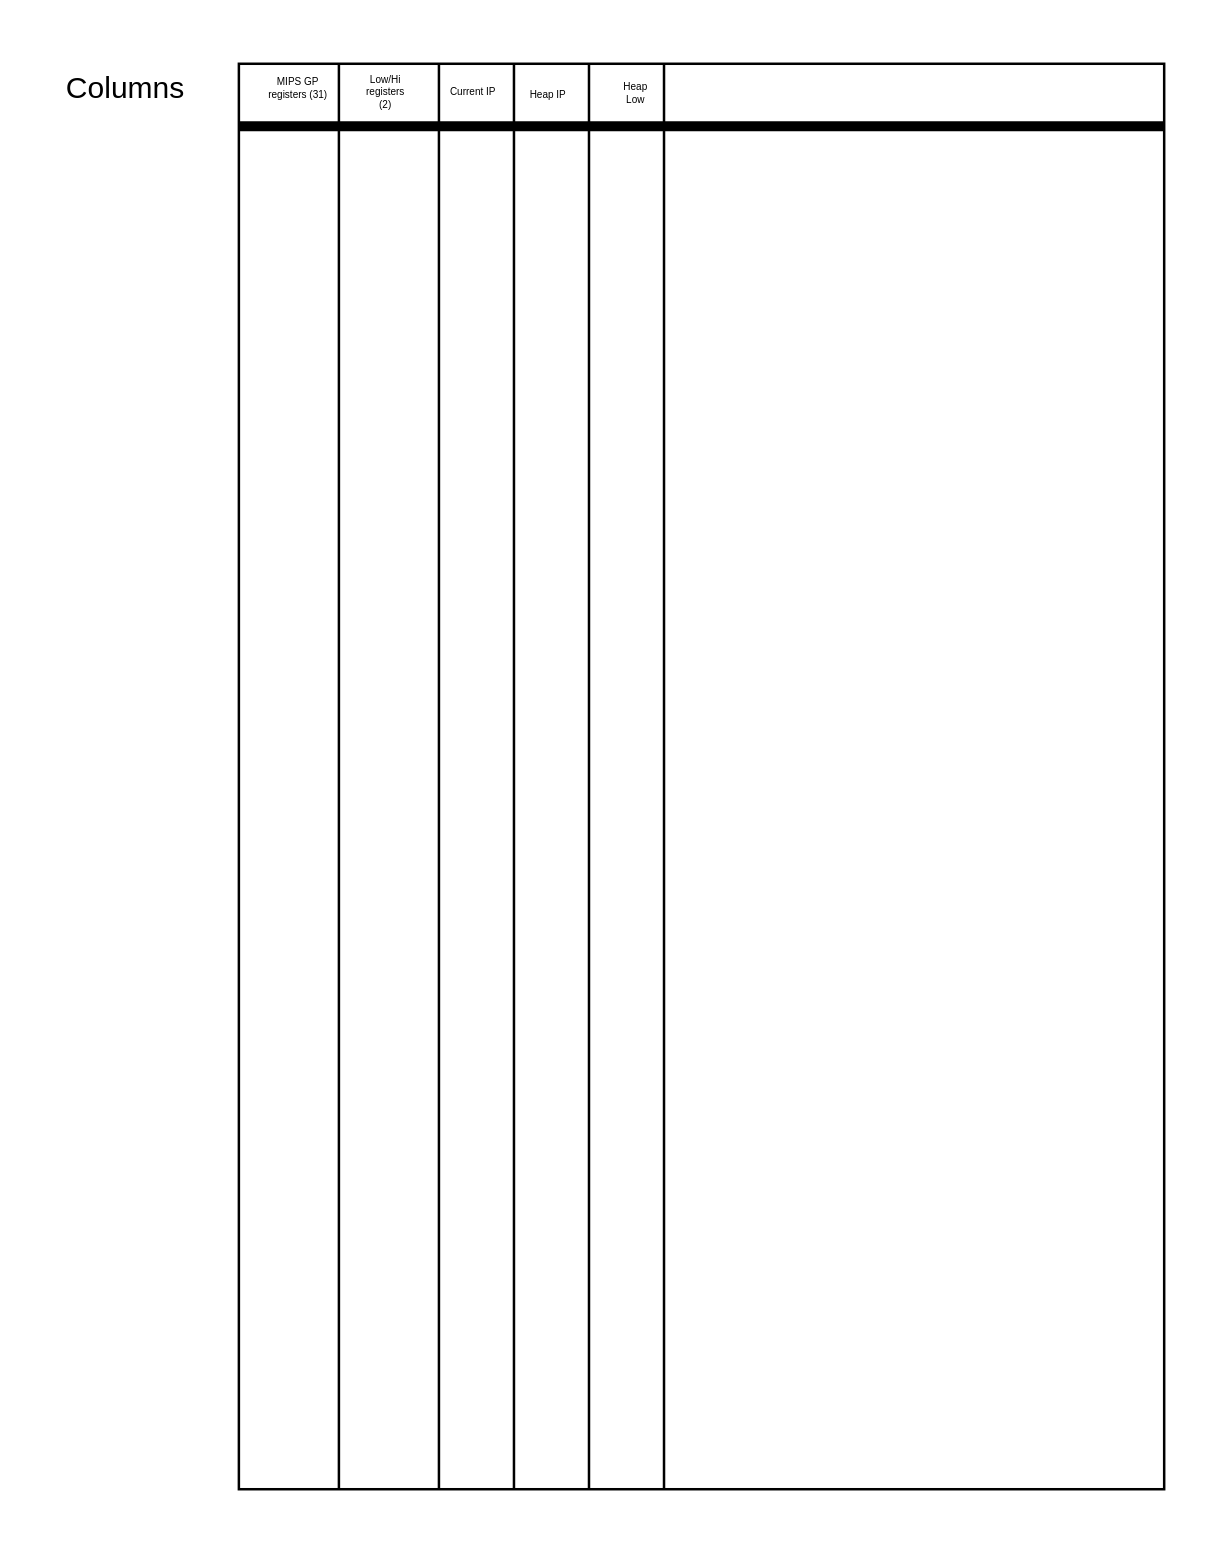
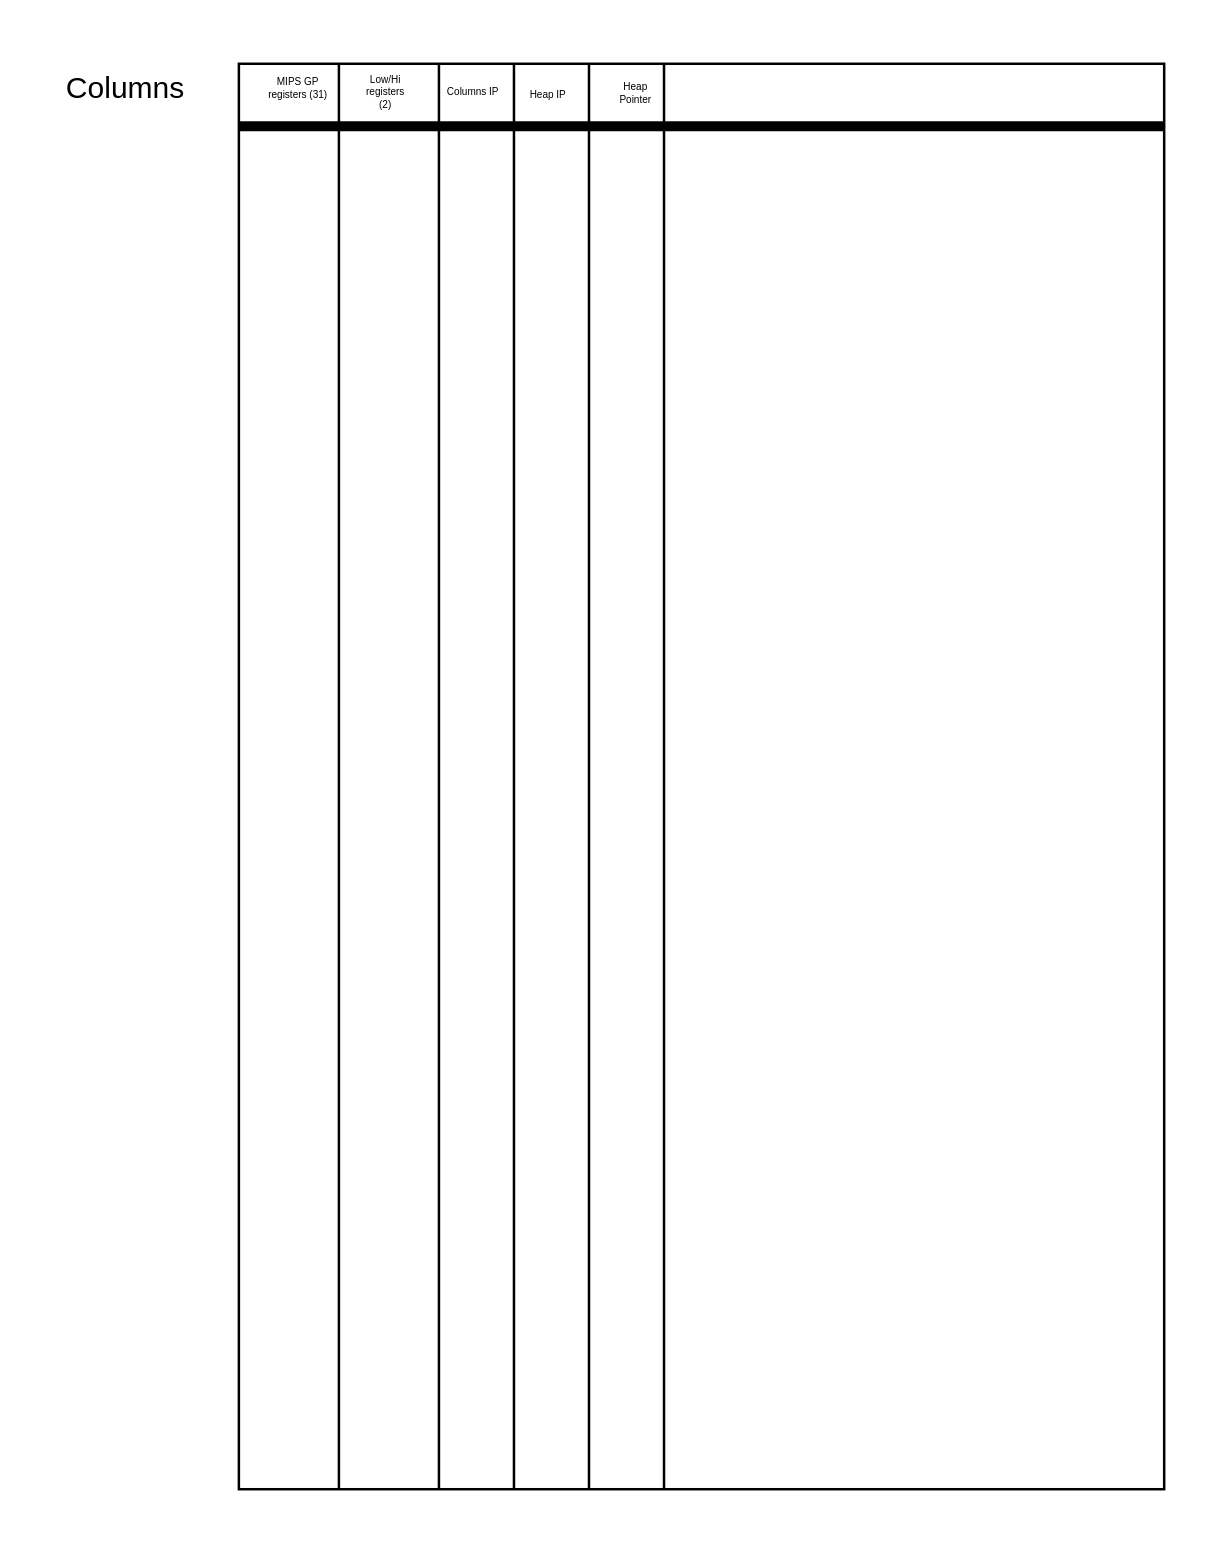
node "Current IP": label "Current IP" -> "Columns IP"
node "Heap Low": label "Heap Low" -> "Heap Pointer"
